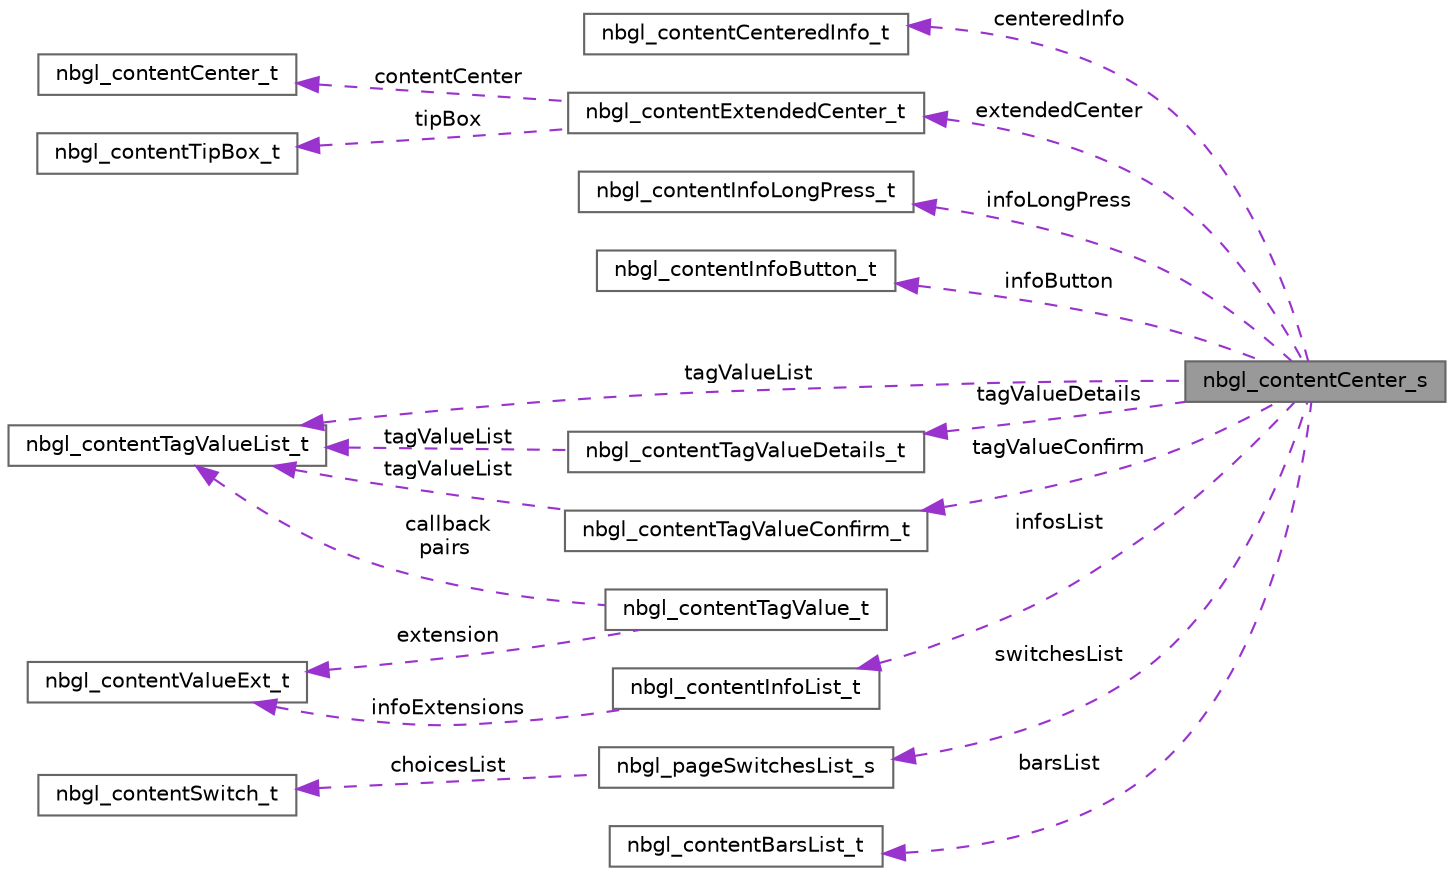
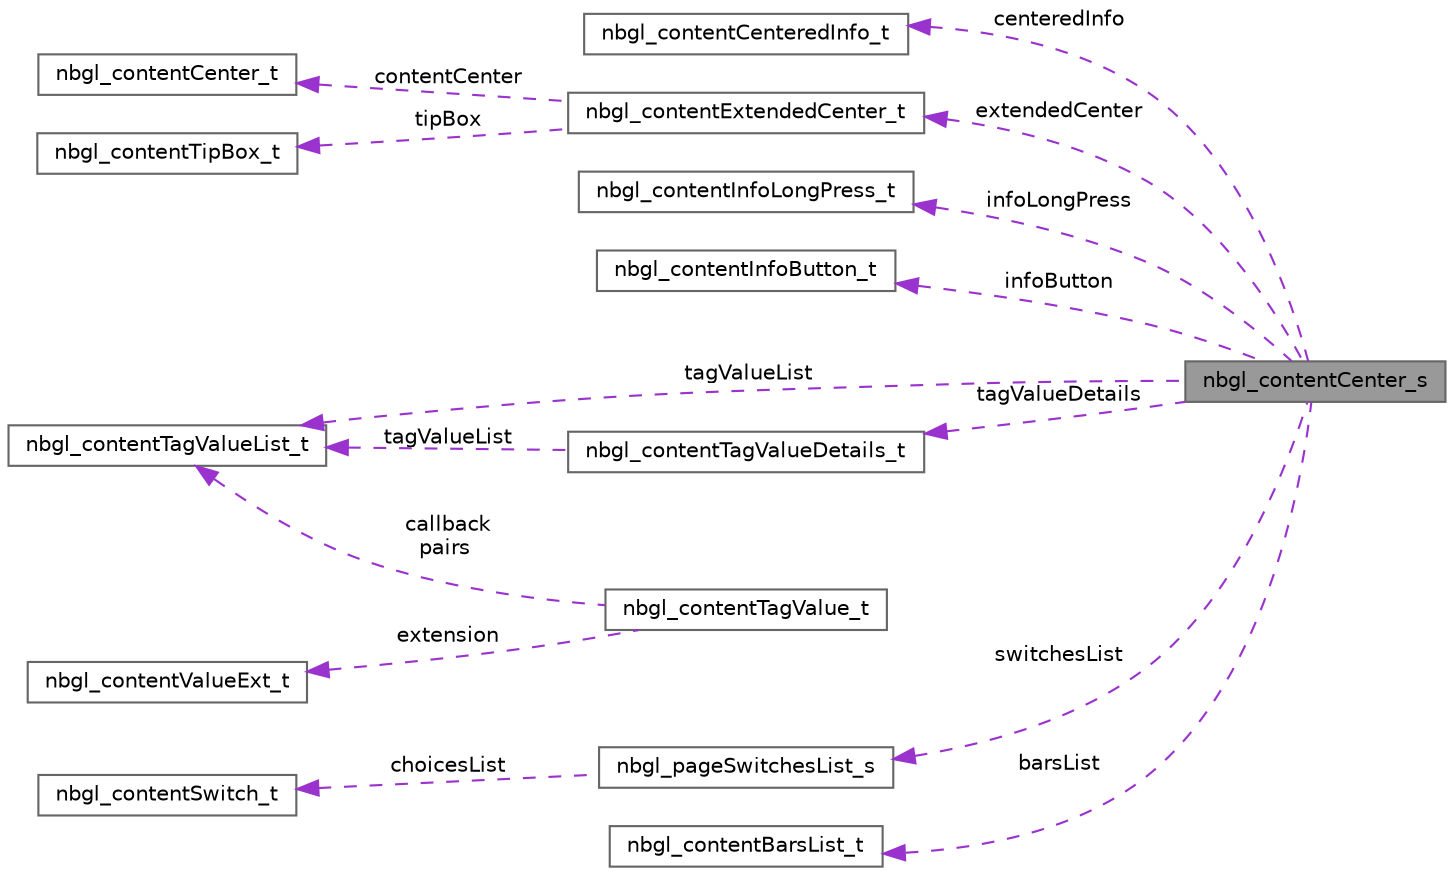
node "nbgl_contentTagValueConfirm_t": removed
node "nbgl_contentInfoList_t": removed
